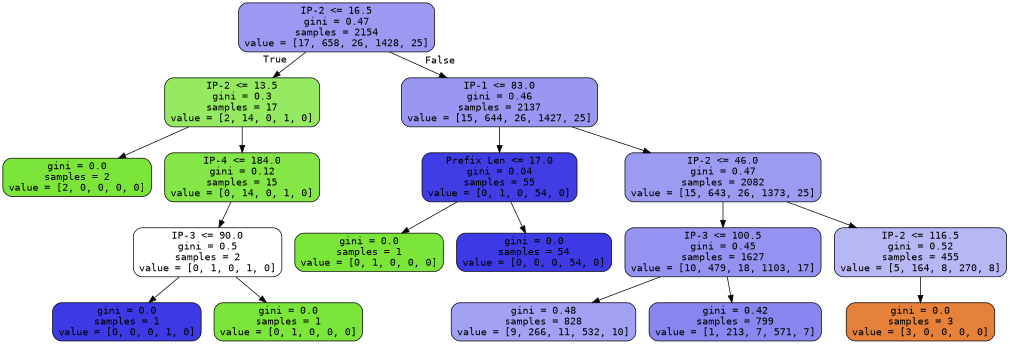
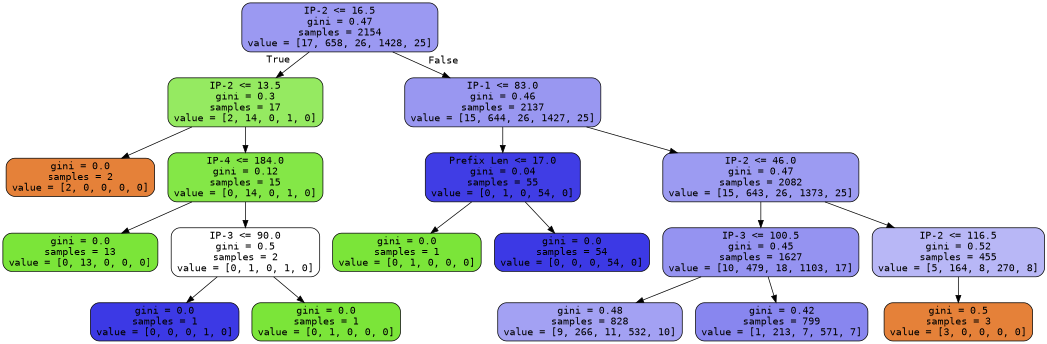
node "gini = 0.0 samples = 2 value = [2, 0, 0, 0, 0]": fillcolor #7be539 -> #e58139
node "gini = 0.0 samples = 13 value = [0, 13, 0, 0, 0]": added
node "gini = 0.0 samples = 3 value = [3, 0, 0, 0, 0]": label "gini = 0.0 samples = 3 value = [3, 0, 0, 0, 0]" -> "gini = 0.5 samples = 3 value = [3, 0, 0, 0, 0]"
